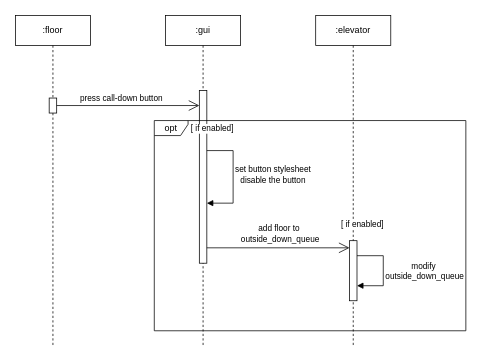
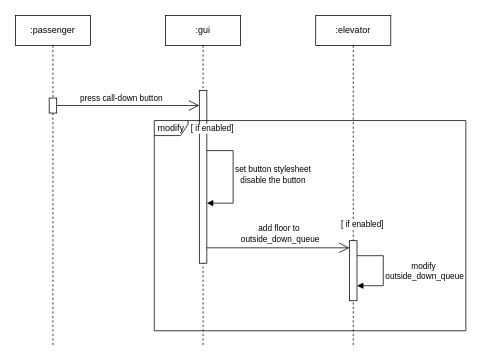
node ":floor": label ":floor" -> ":passenger"
node "opt": label "opt" -> "modify"
